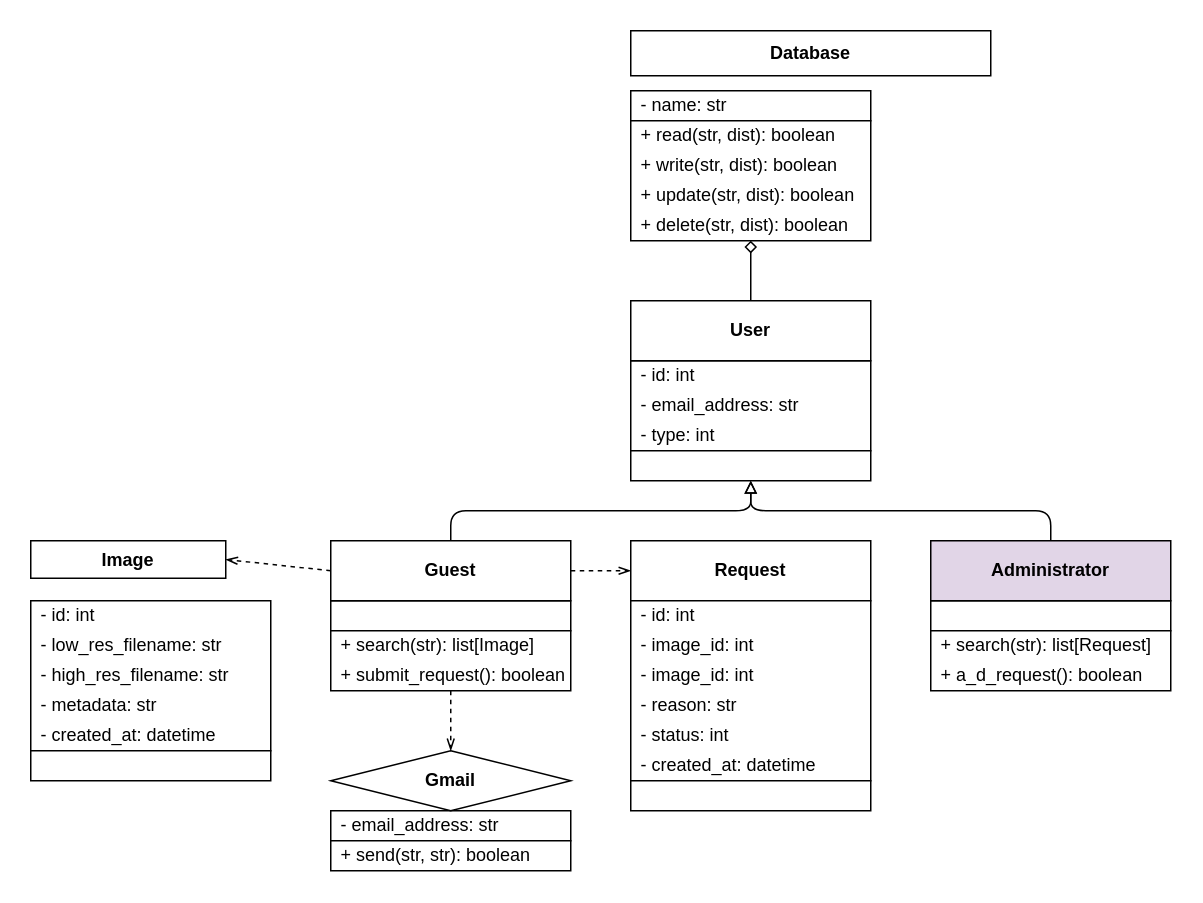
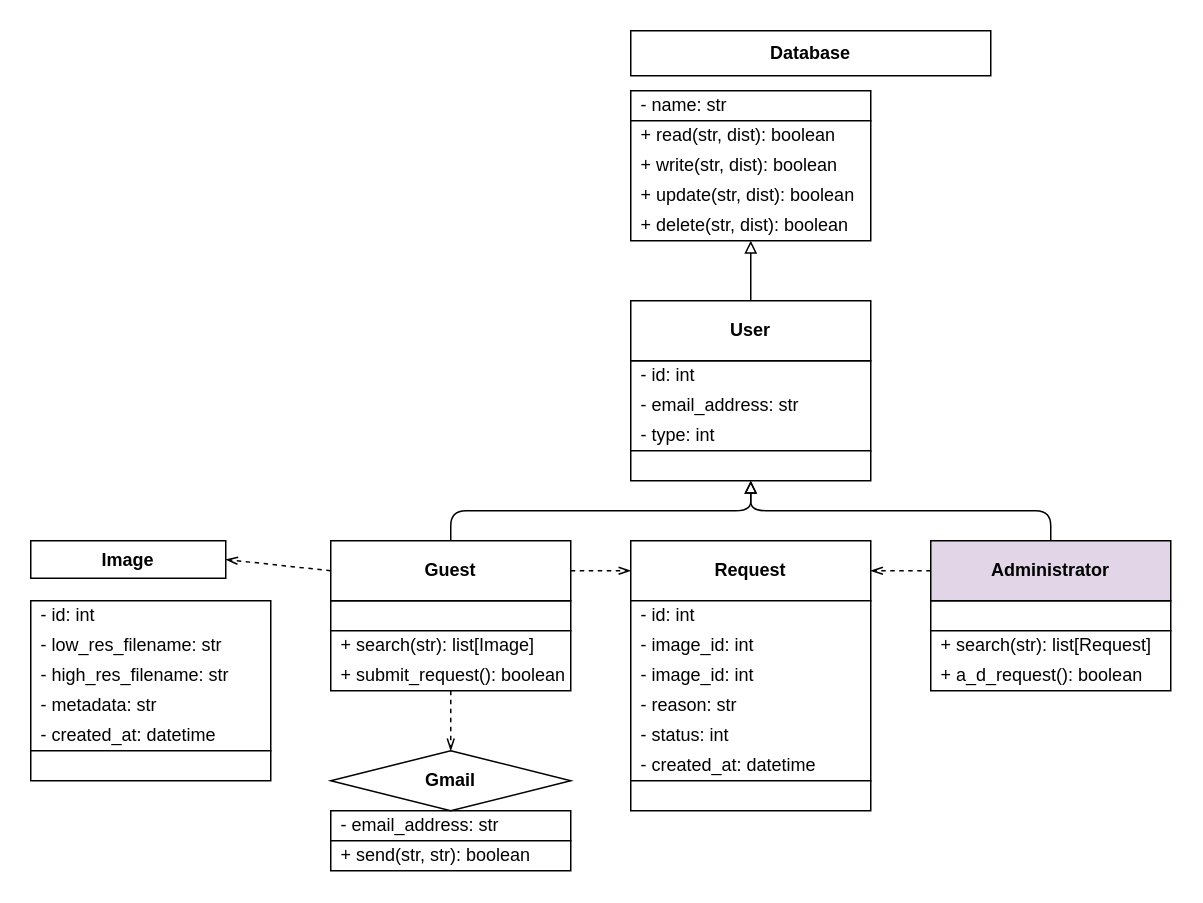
edge "User" -> "+ delete(str, dist): boolean": arrowhead diamond -> block
edge "Administrator" -> "Request": added
